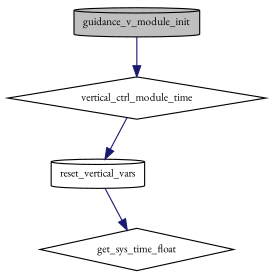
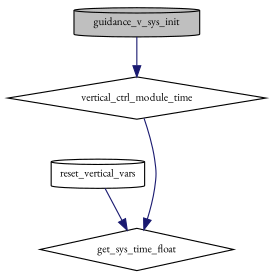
node "guidance_v_module_init": label "guidance_v_module_init" -> "guidance_v_sys_init"
edge "vertical_ctrl_module_time" -> "reset_vertical_vars": now "vertical_ctrl_module_time" -> "get_sys_time_float"
